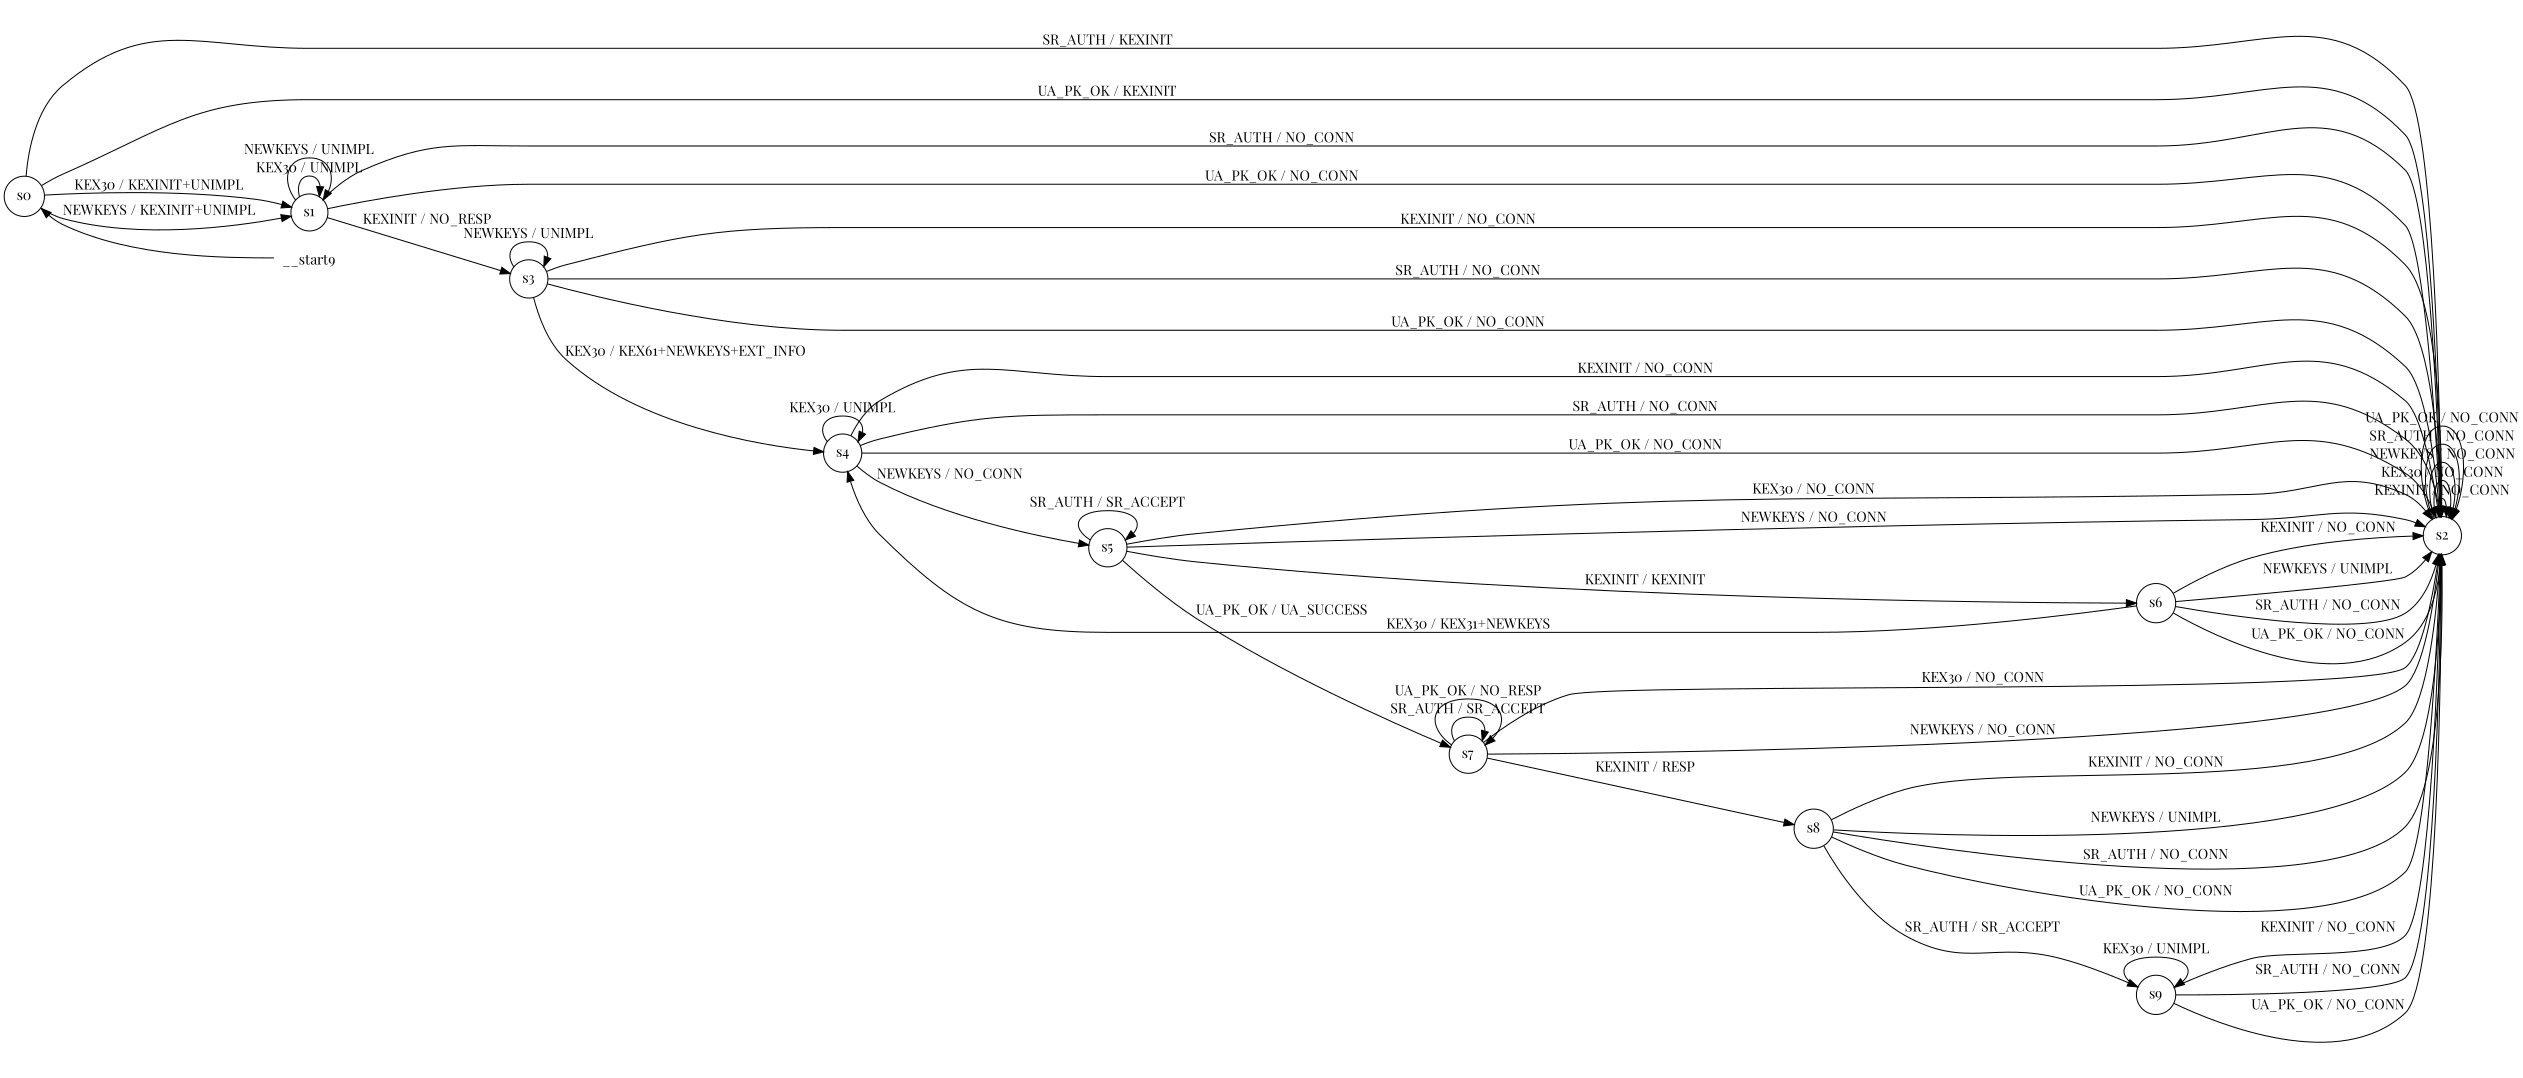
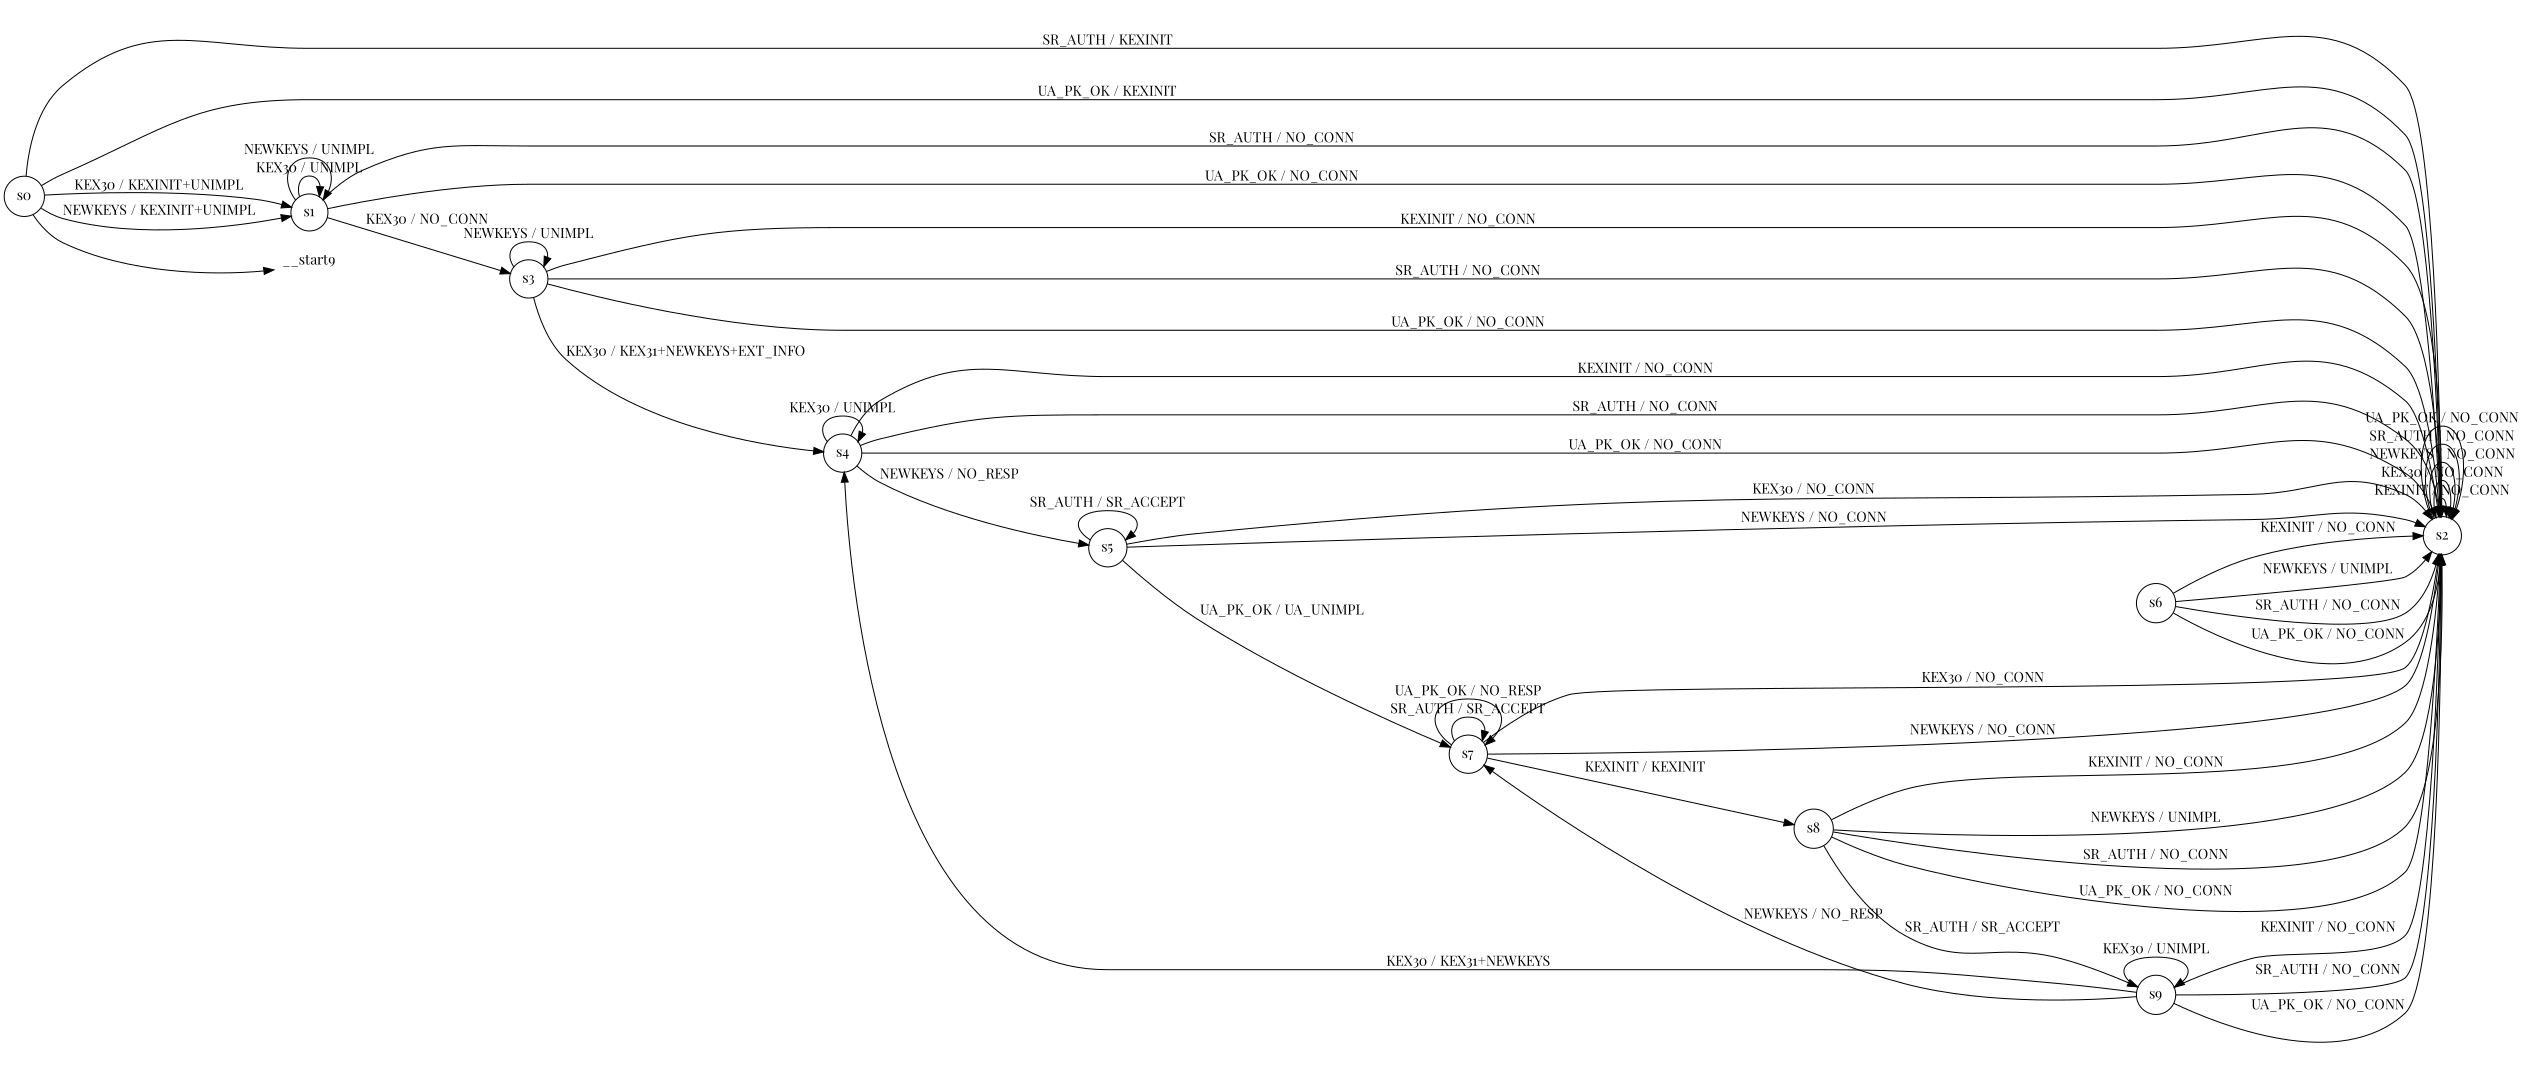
edge "s1" -> "s3": label "KEXINIT / NO_RESP" -> "KEX30 / NO_CONN"
edge "__start9" -> "s0": reversed
edge "s3" -> "s4": label "KEX30 / KEX61+NEWKEYS+EXT_INFO" -> "KEX30 / KEX31+NEWKEYS+EXT_INFO"
edge "s4" -> "s5": label "NEWKEYS / NO_CONN" -> "NEWKEYS / NO_RESP"
edge "s5" -> "s6": removed, label "KEXINIT / KEXINIT"
edge "s5" -> "s7": label "UA_PK_OK / UA_SUCCESS" -> "UA_PK_OK / UA_UNIMPL"
edge "s6" -> "s4": now "s9" -> "s4"
edge "s7" -> "s8": label "KEXINIT / RESP" -> "KEXINIT / KEXINIT"
edge "s9" -> "s7": added, label "NEWKEYS / NO_RESP"
